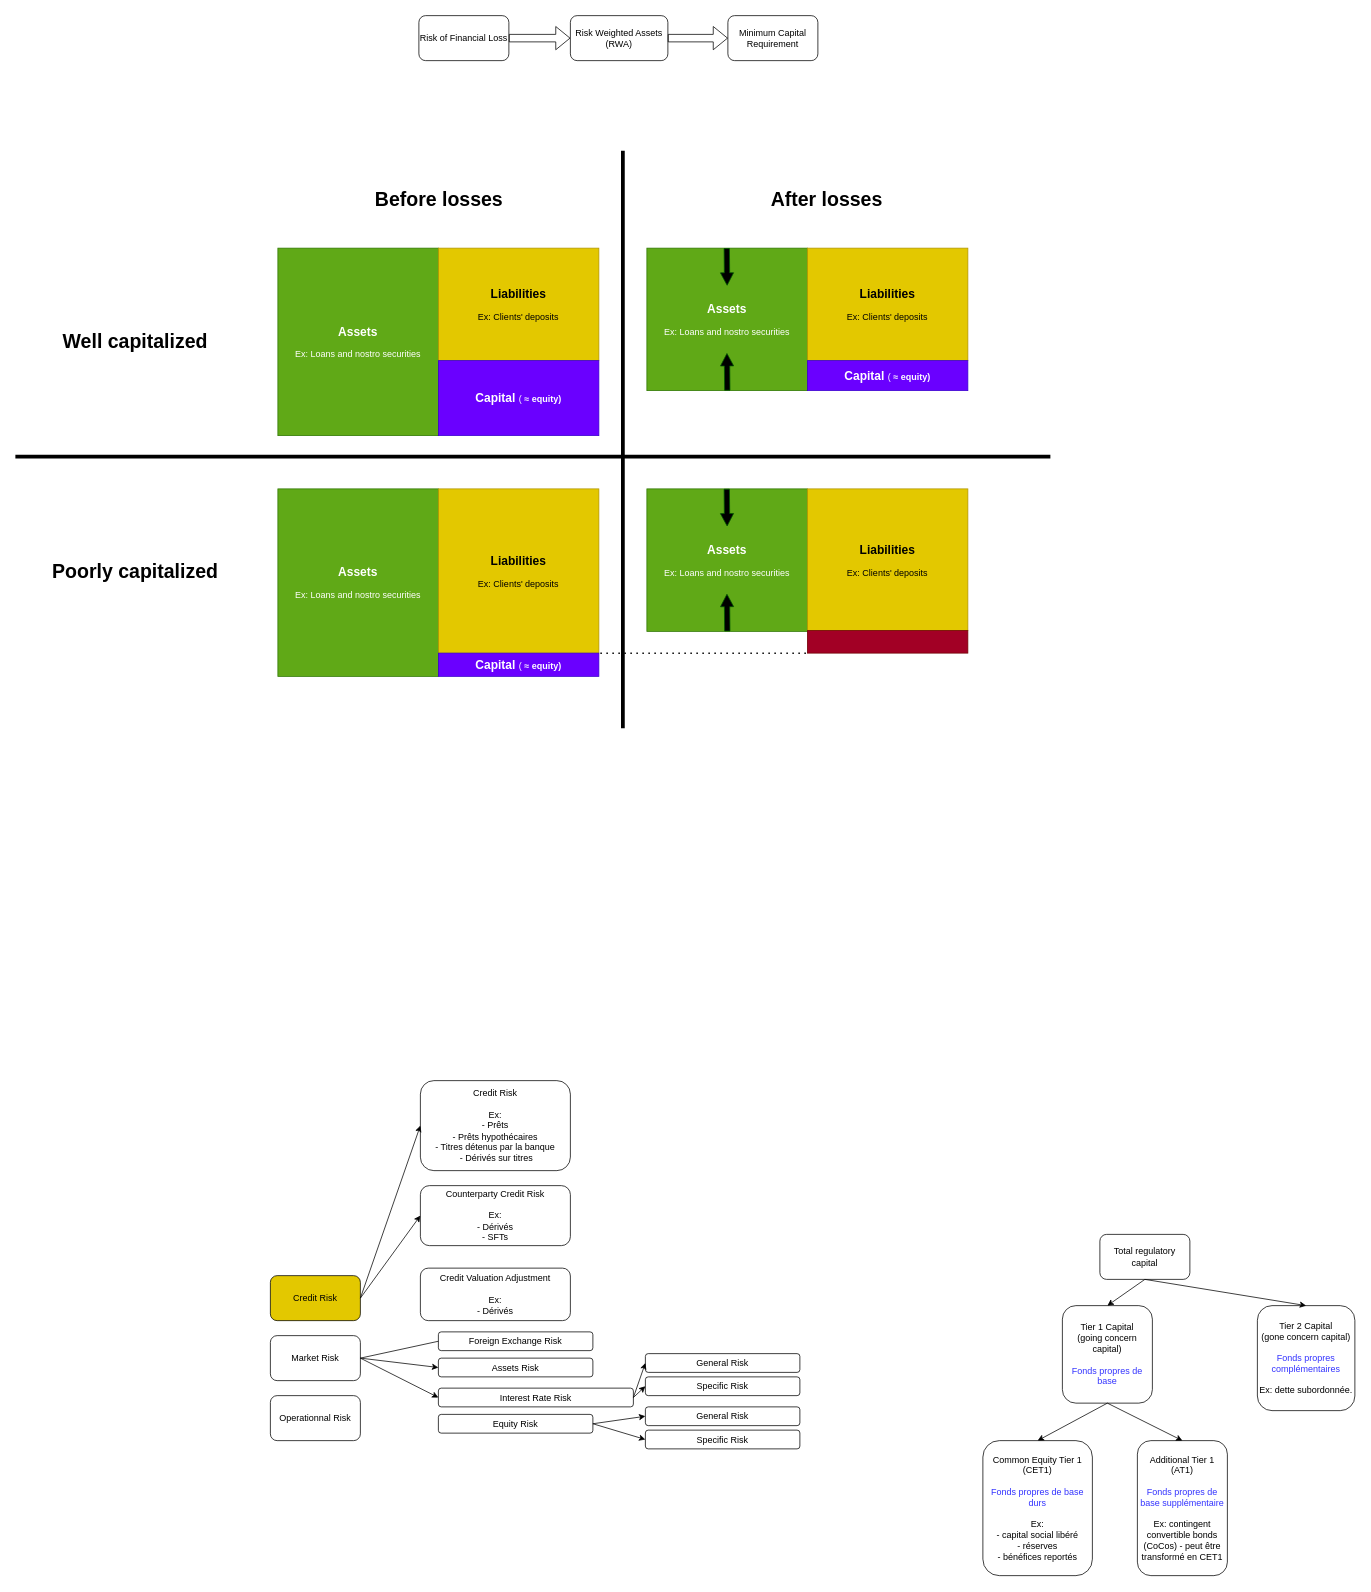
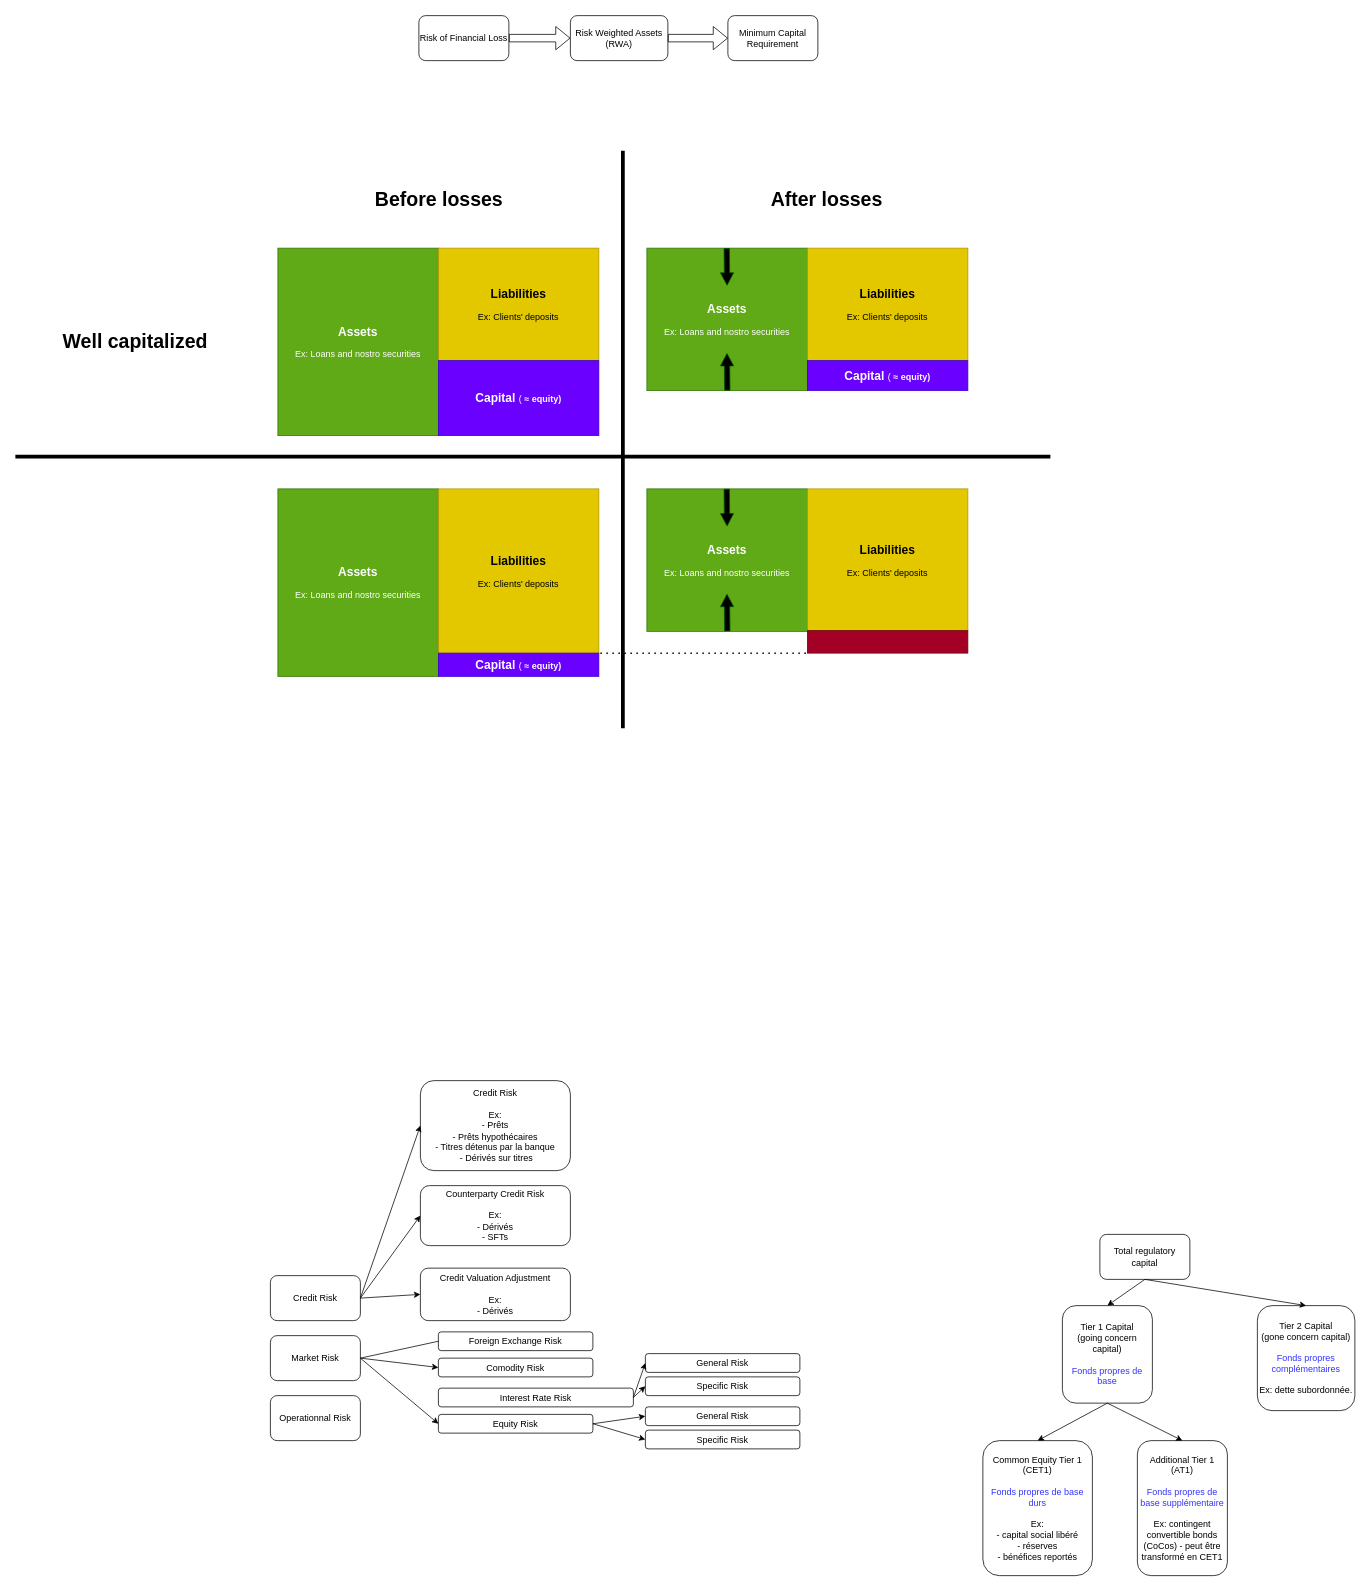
node "Poorly capitalized": removed
edge "Credit Risk" -> "Credit Valuation Adjustment Ex: - Dérivés": added
node "Credit Risk": fillcolor #e3c800 -> #ffffff
node "Assets Risk": label "Assets Risk" -> "Comodity Risk"
edge "Market Risk" -> "Interest Rate Risk": removed
edge "Market Risk" -> "Equity Risk": added
